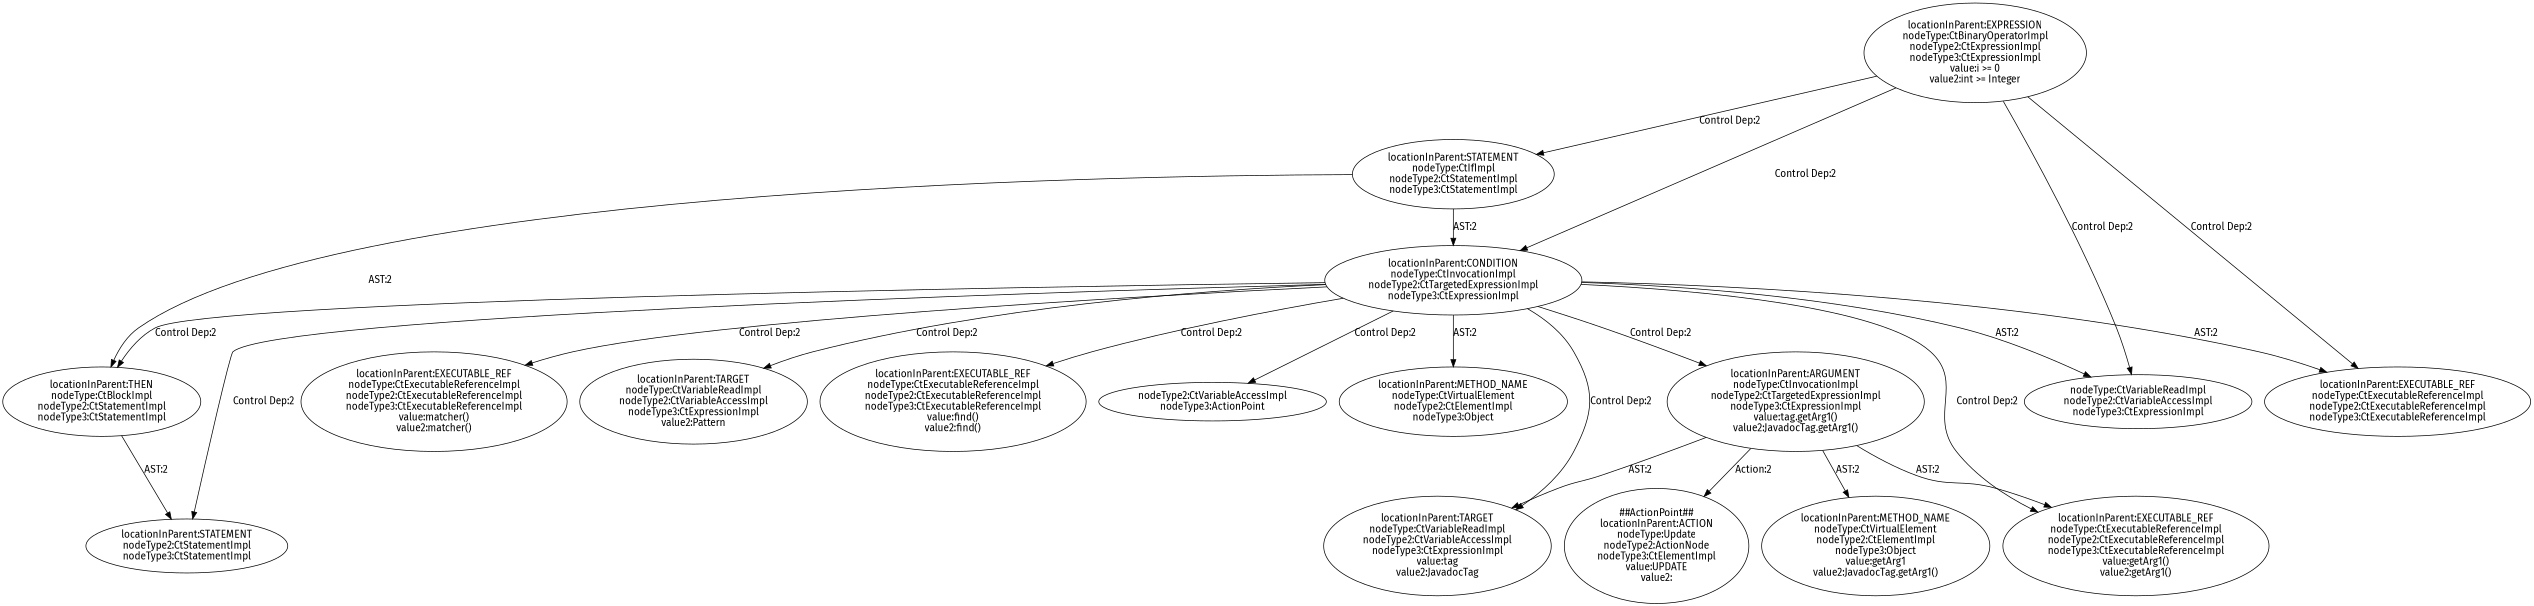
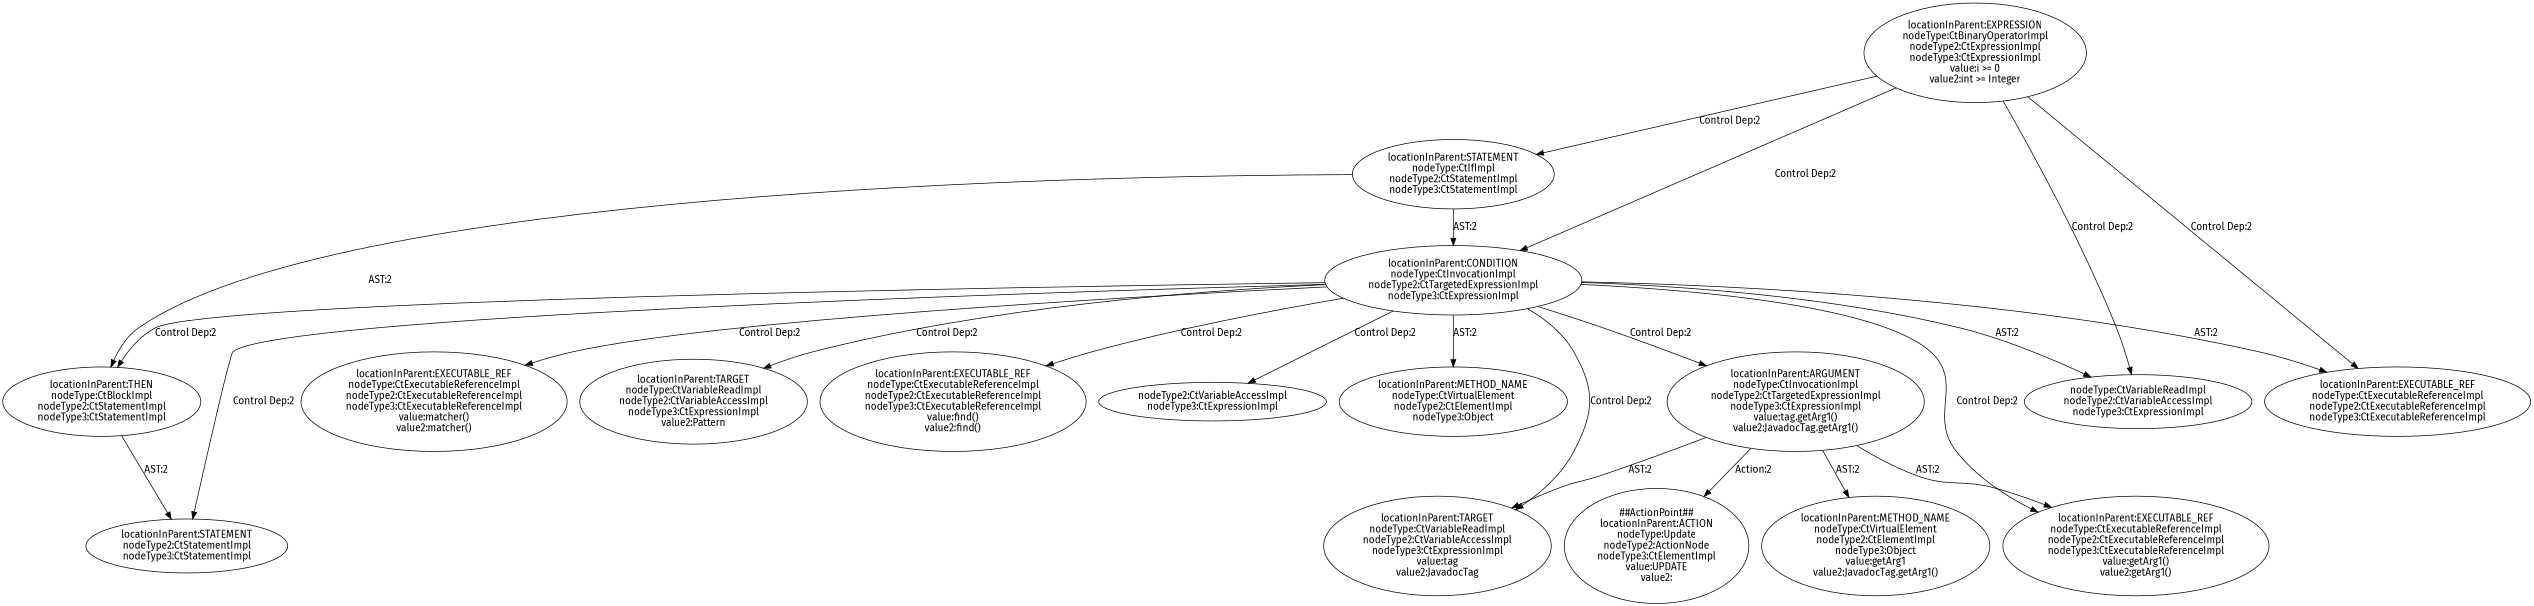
node "nodeType2:CtVariableAccessImpl nodeType3:ActionPoint": label "nodeType2:CtVariableAccessImpl nodeType3:ActionPoint" -> "nodeType2:CtVariableAccessImpl nodeType3:CtExpressionImpl"
